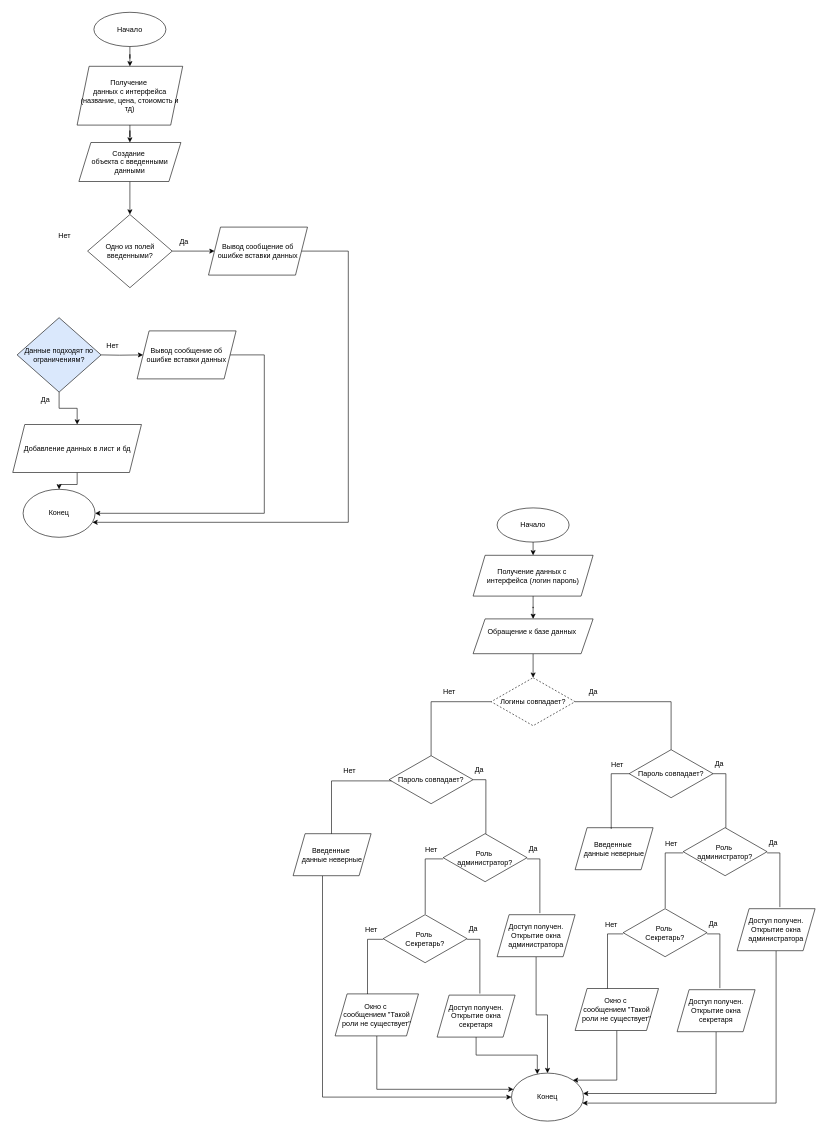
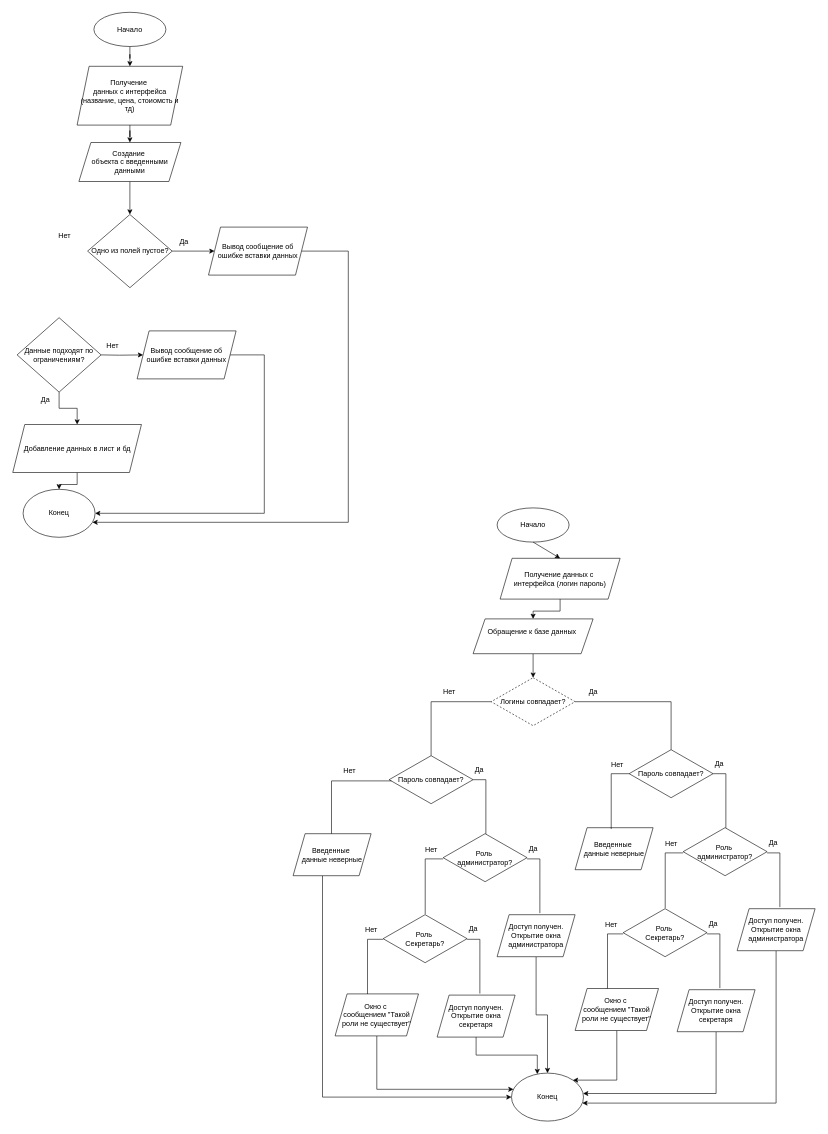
node "Одно из полей введенными?": label "Одно из полей введенными?" -> "Одно из полей пустое?"
node "Данные подходят по ограничениям?": fillcolor #dae8fc -> #ffffff
node "Получение данных с интерфейса (логин пароль)": moved (533, 576) -> (560, 579)
